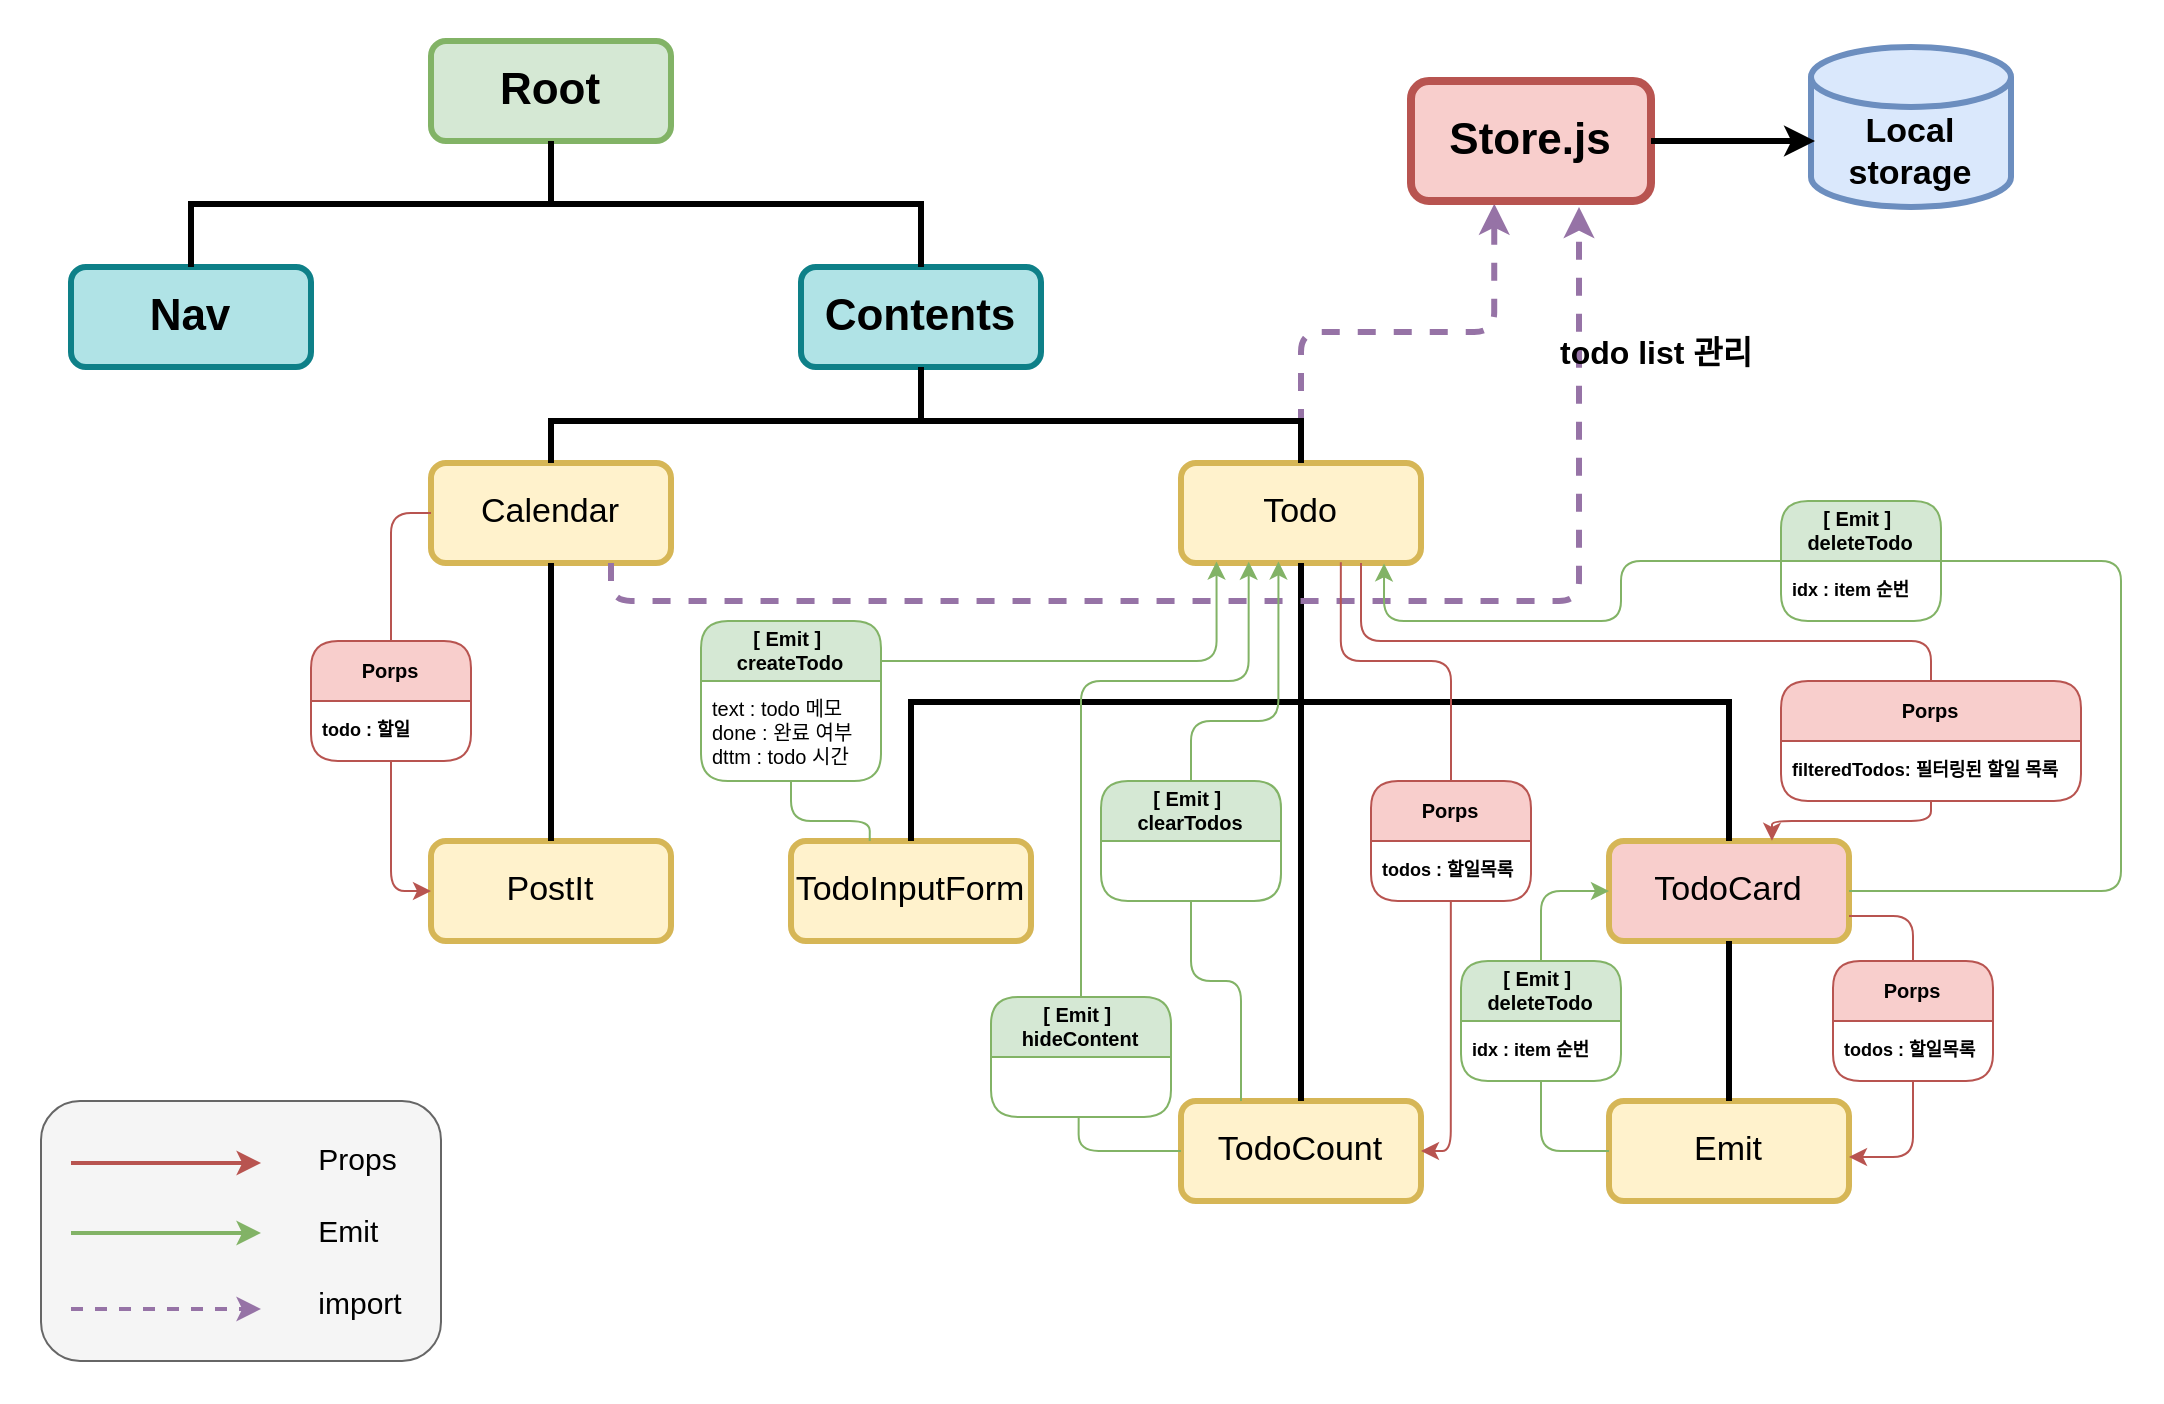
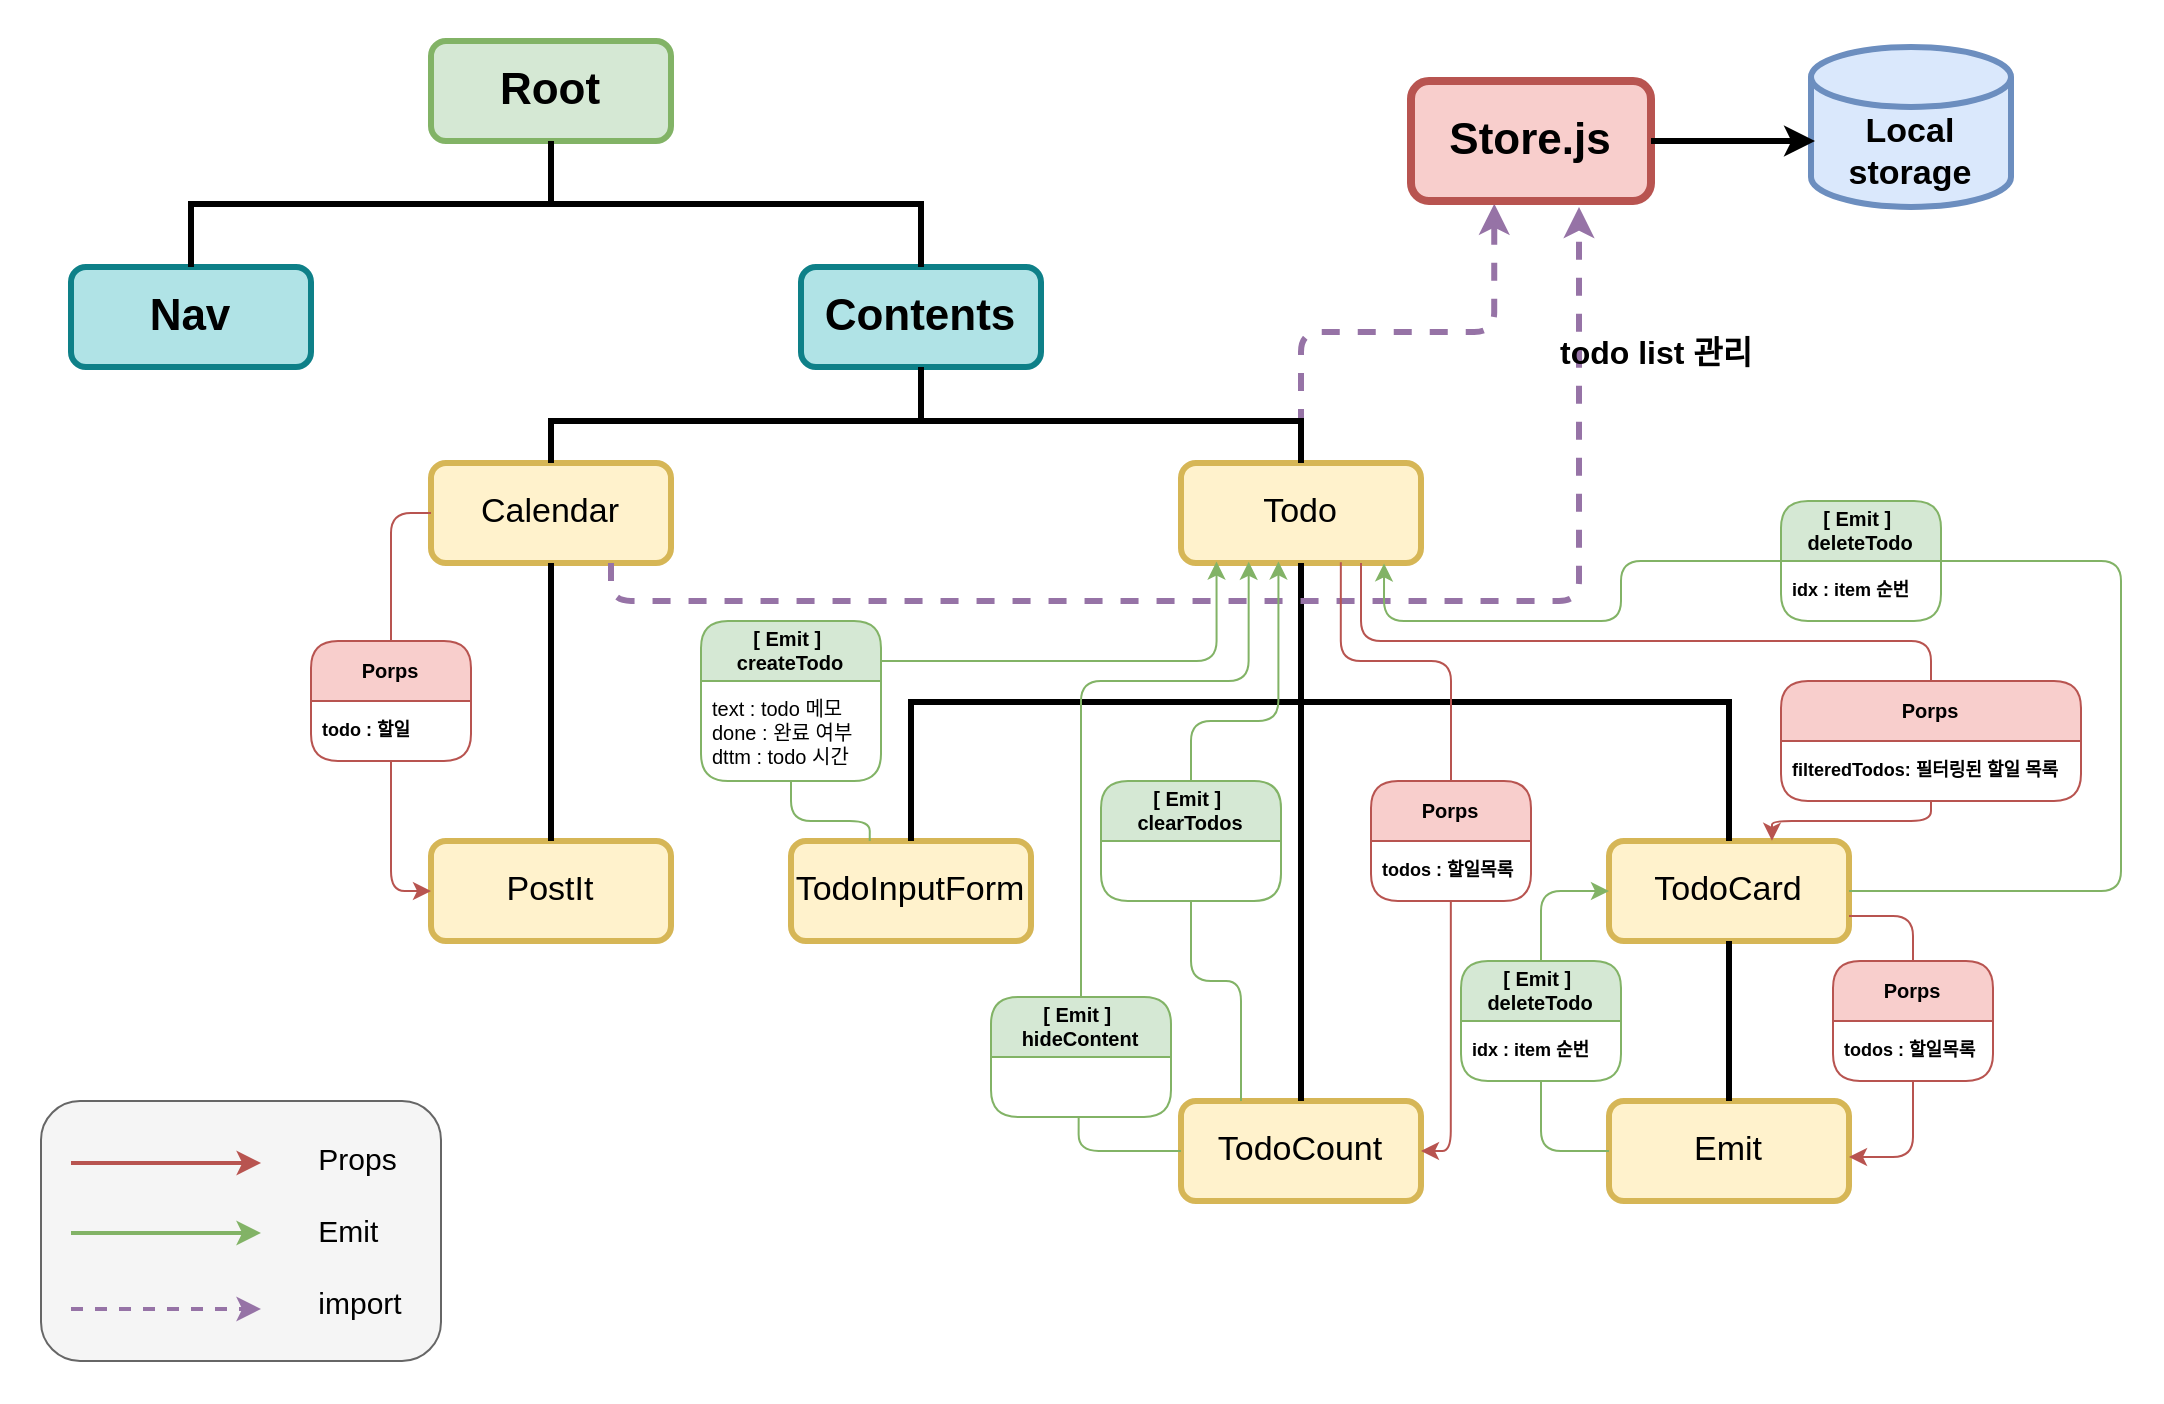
node "TodoCard": fillcolor #f8cecc -> #fff2cc
